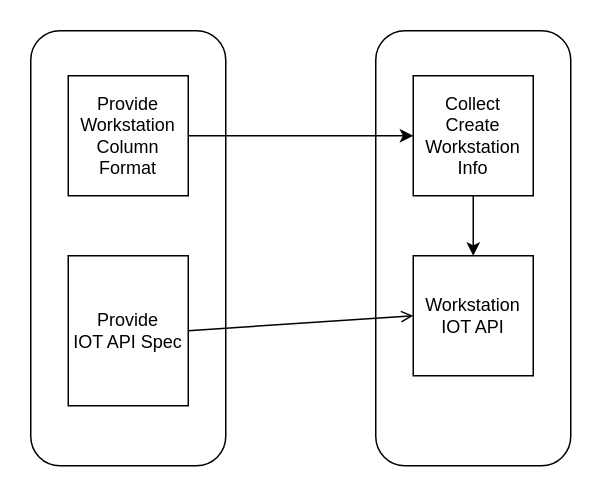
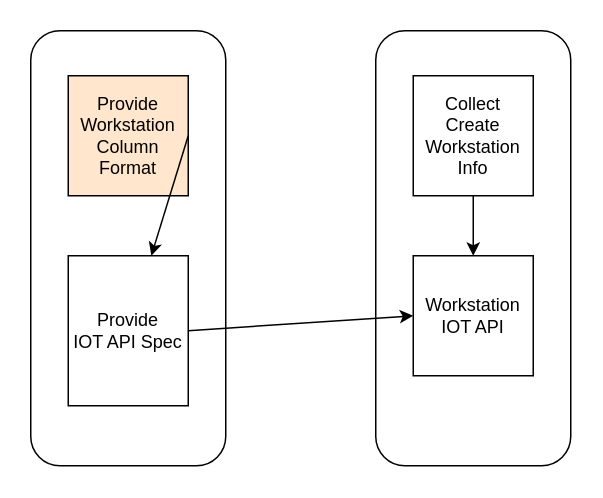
node "Provide Workstation Column Format": fillcolor #ffffff -> #ffe6cc
edge "Provide Workstation Column Format" -> "Collect Create Workstation Info": now "Provide Workstation Column Format" -> "Provide IOT API Spec"
edge "Provide IOT API Spec" -> "Workstation IOT API": arrowhead open -> classic
